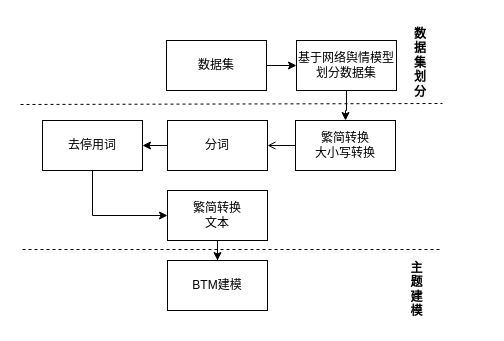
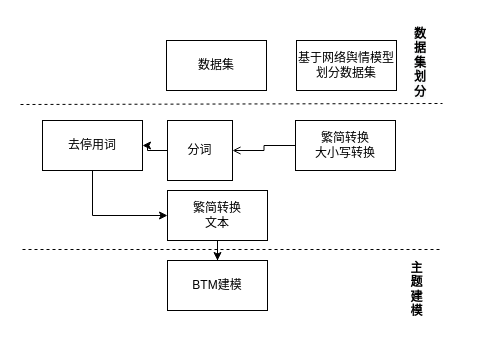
edge "数据集" -> "基于网络舆情模型划分数据集": removed
edge "基于网络舆情模型划分数据集" -> "繁简转换 大小写转换": removed
node "分词": size 100x50 -> 65x60
